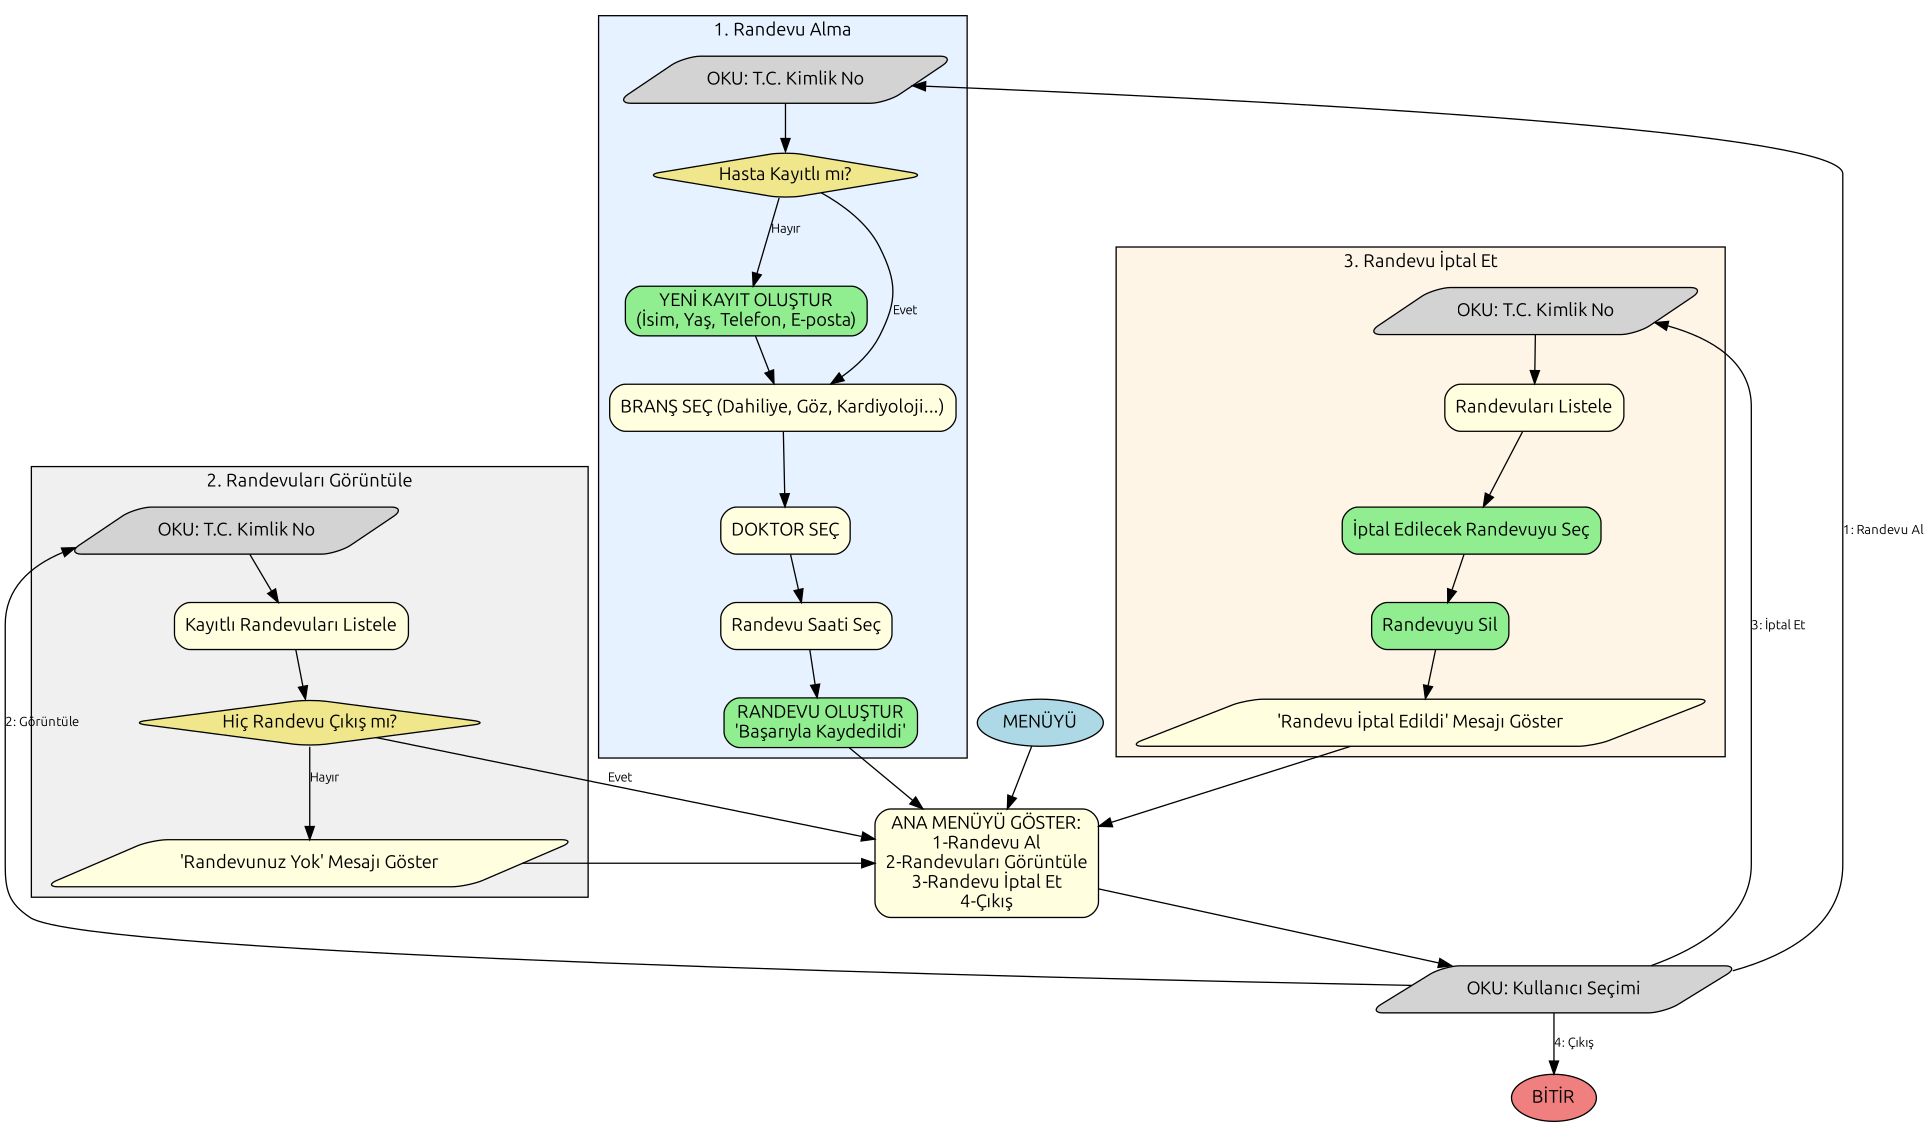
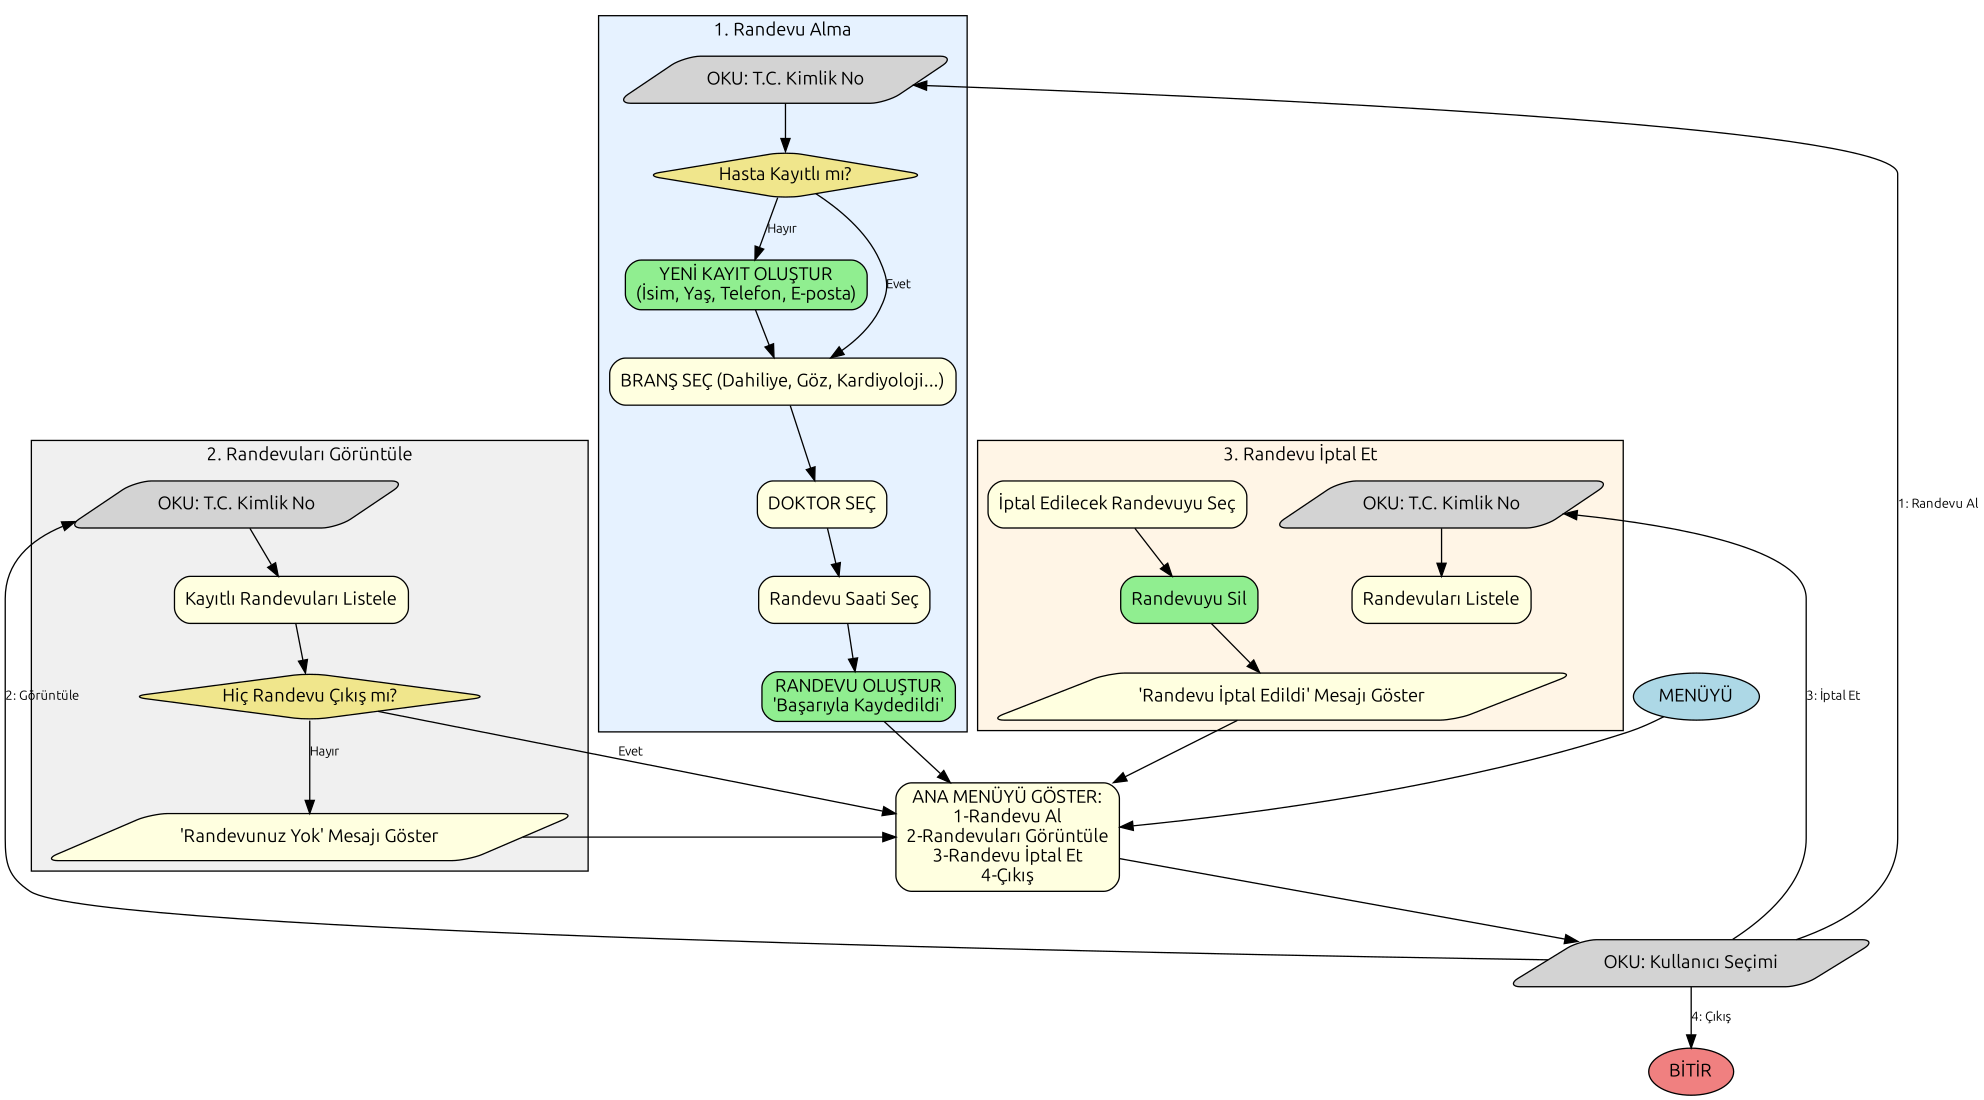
edge "Randevuları Listele" -> "İptal Edilecek Randevuyu Seç": removed
node "İptal Edilecek Randevuyu Seç": fillcolor lightgreen -> lightyellow
